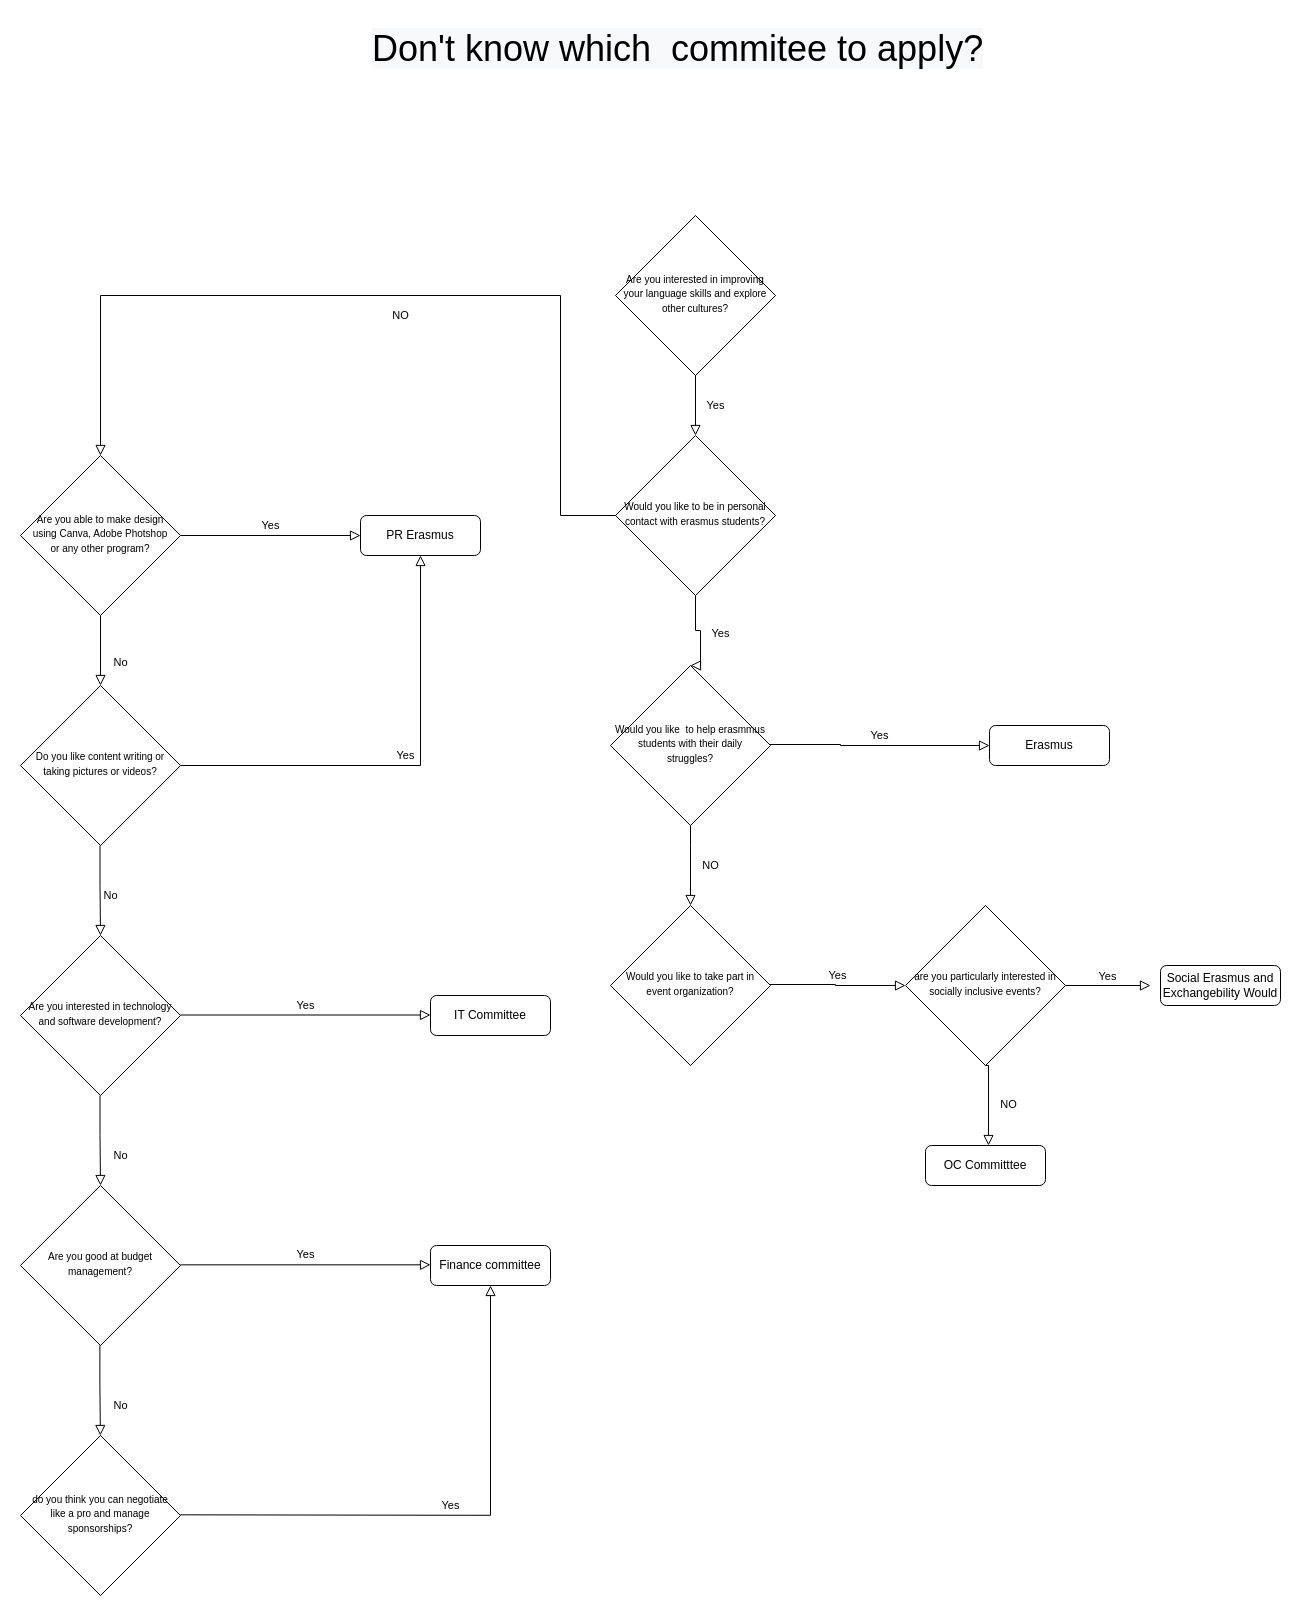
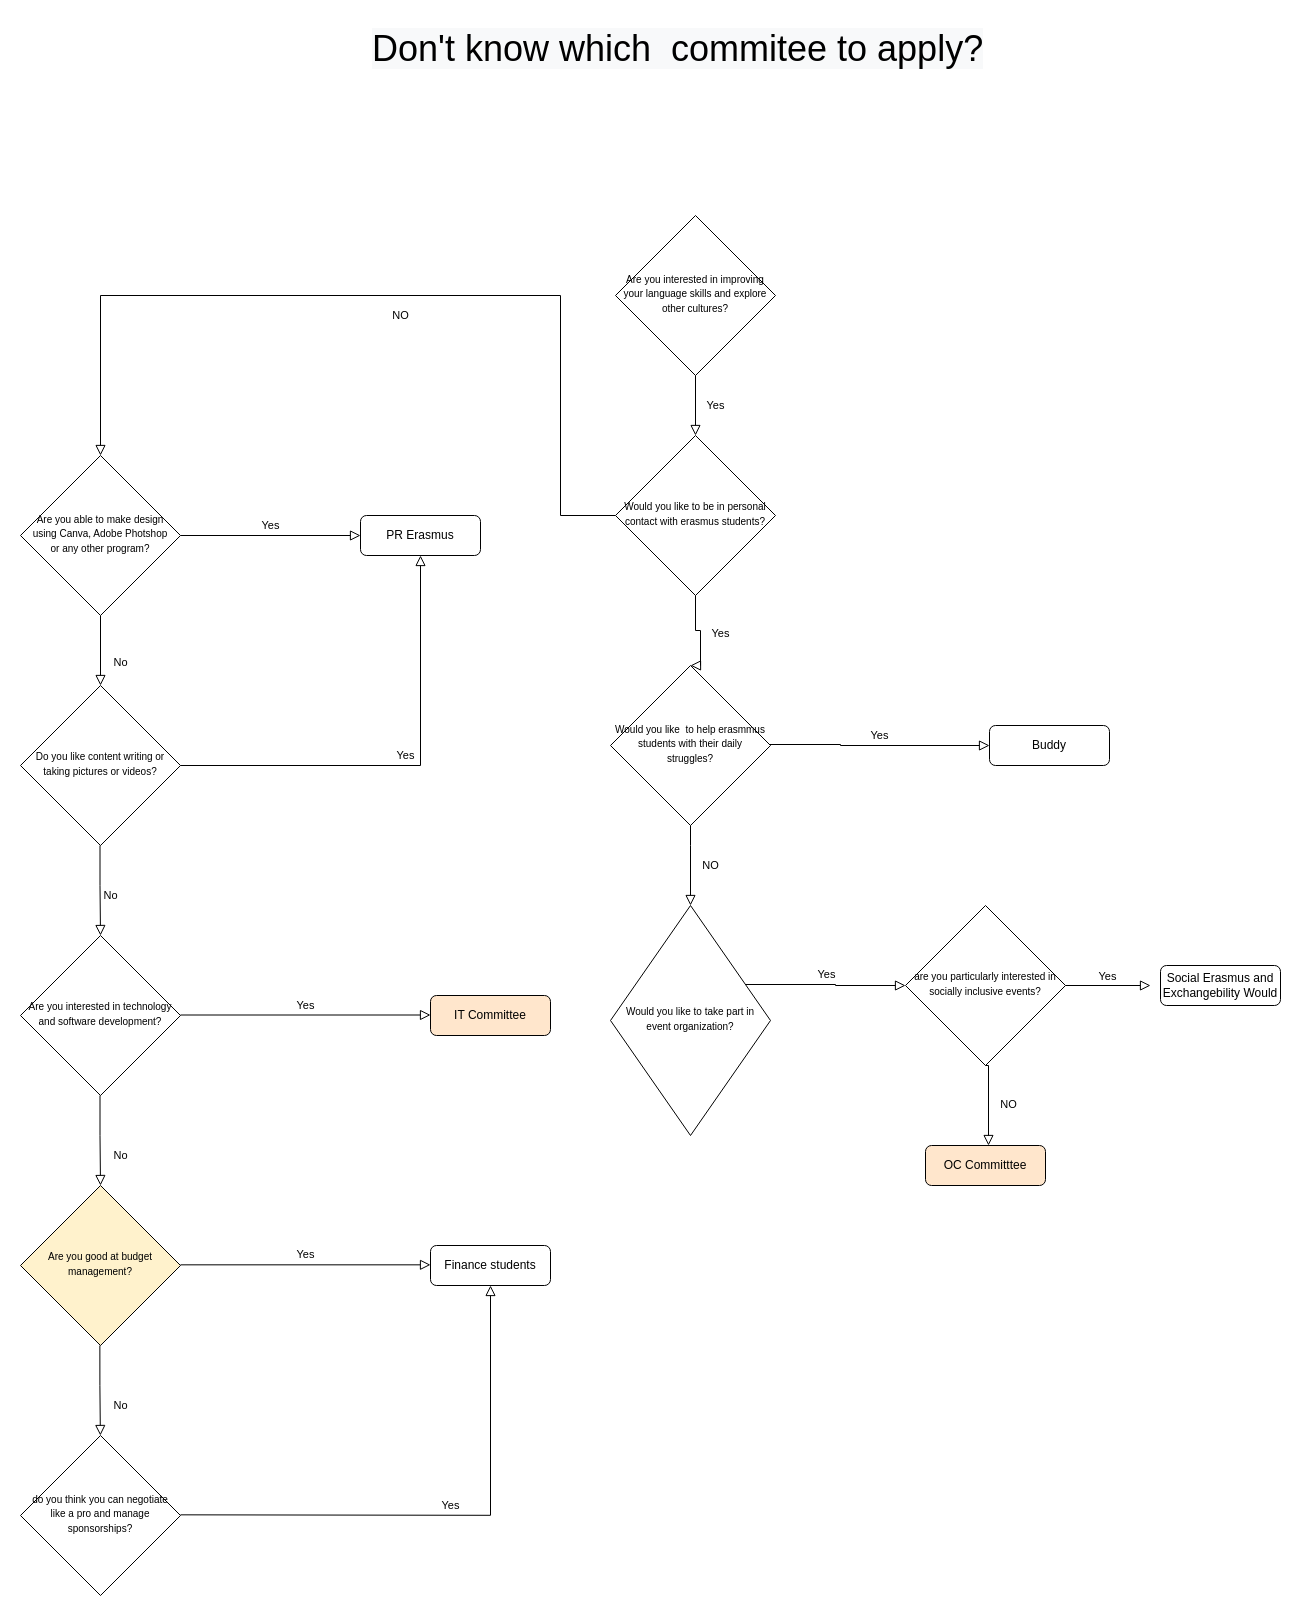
node "Erasmus": label "Erasmus" -> "Buddy"
node "Would you like to take part in event organization?": size 160x160 -> 160x230
node "IT Committee": fillcolor #ffffff -> #ffe6cc
node "OC Committtee": fillcolor #ffffff -> #ffe6cc
node "Are you good at budget management?": fillcolor #ffffff -> #fff2cc
node "Finance committee": label "Finance committee" -> "Finance students"
